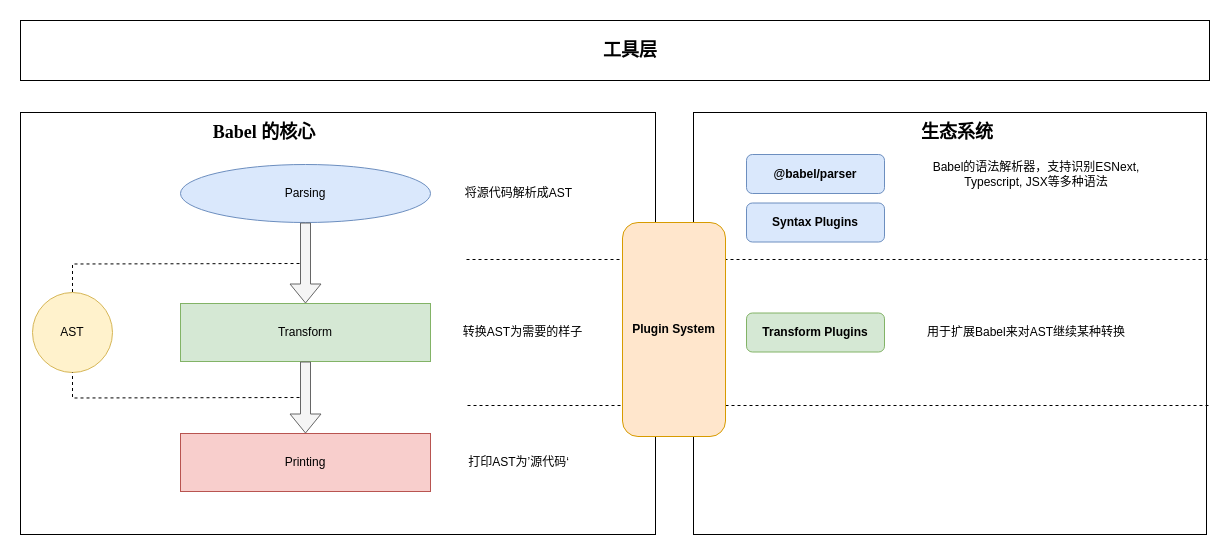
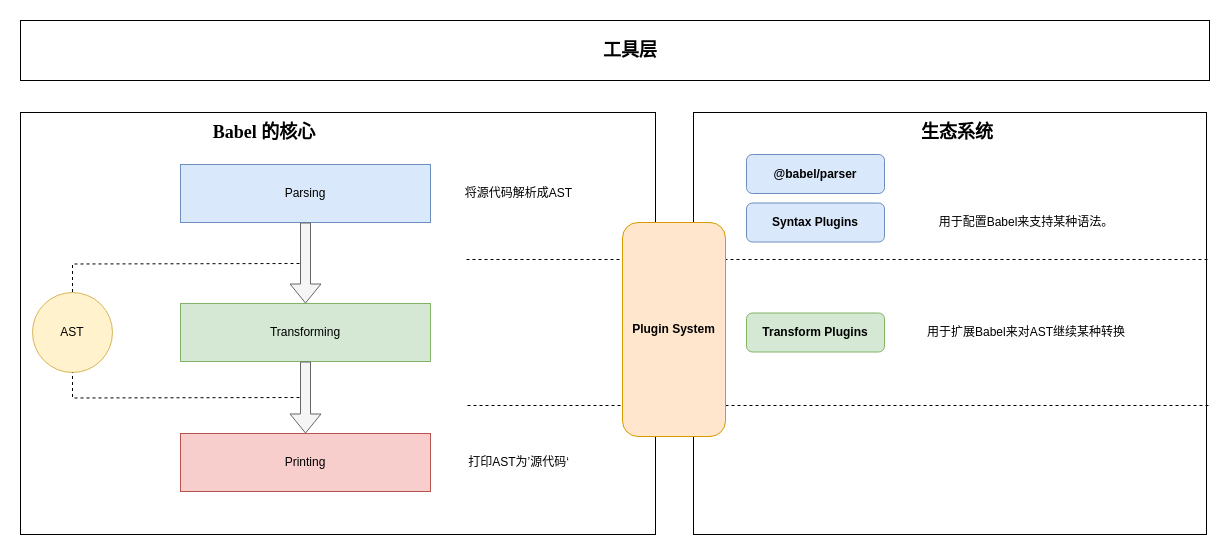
node "Babel的语法解析器，支持识别ESNext, Typescript, JSX等多种语法": removed
node "Parsing": shape ellipse -> rectangle
node "用于配置Babel来支持某种语法。": added
node "Transform": label "Transform" -> "Transforming"
node "转换AST为需要的样子": removed
